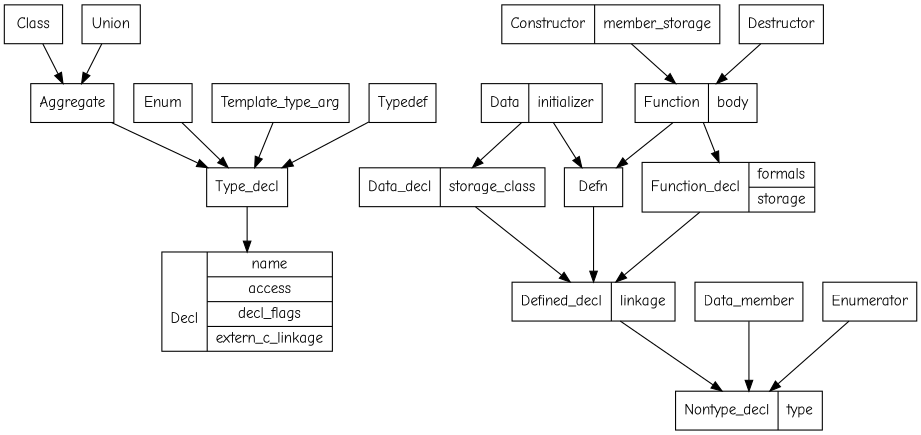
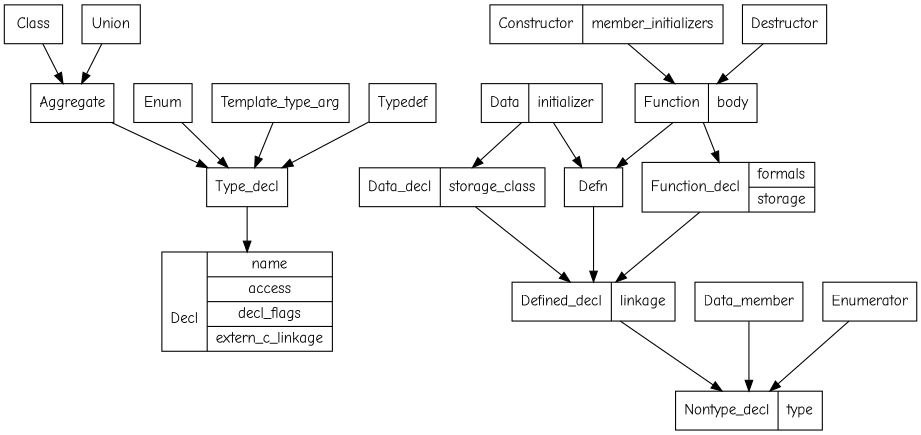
node "Constructor": text "member_storage" -> "member_initializers"
